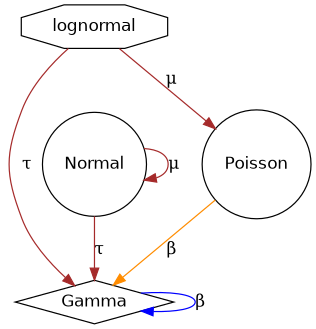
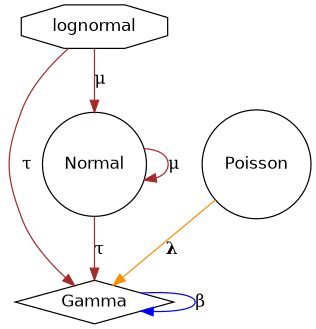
edge "lognormal" -> "Poisson": now "lognormal" -> "Normal"
edge "Poisson" -> "Gamma": label "β" -> "𝛌"
